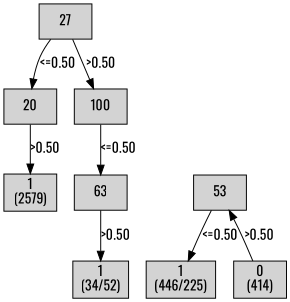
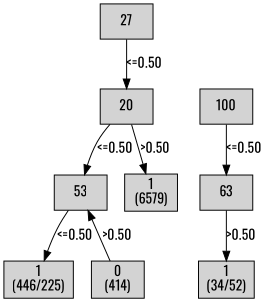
edge "27" -> "100": removed, label ">0.50"
edge "20" -> "53": added, label "<=0.50"
node "1 (2579)": label "1 (2579)" -> "1 (6579)"
